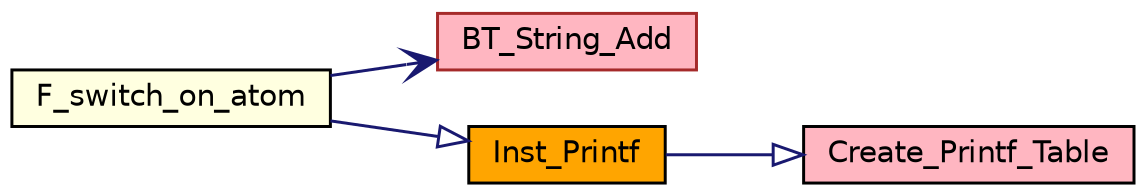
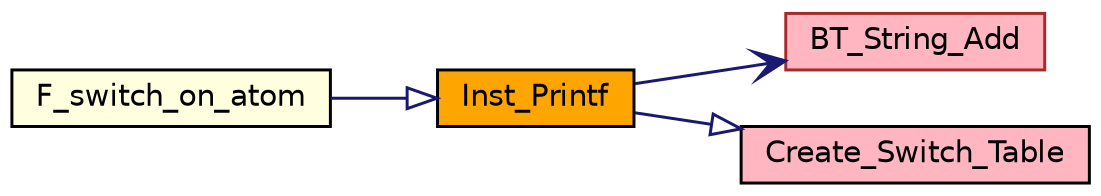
edge "F_switch_on_atom" -> "BT_String_Add": now "Inst_Printf" -> "BT_String_Add"
node "Create_Printf_Table": label "Create_Printf_Table" -> "Create_Switch_Table"
